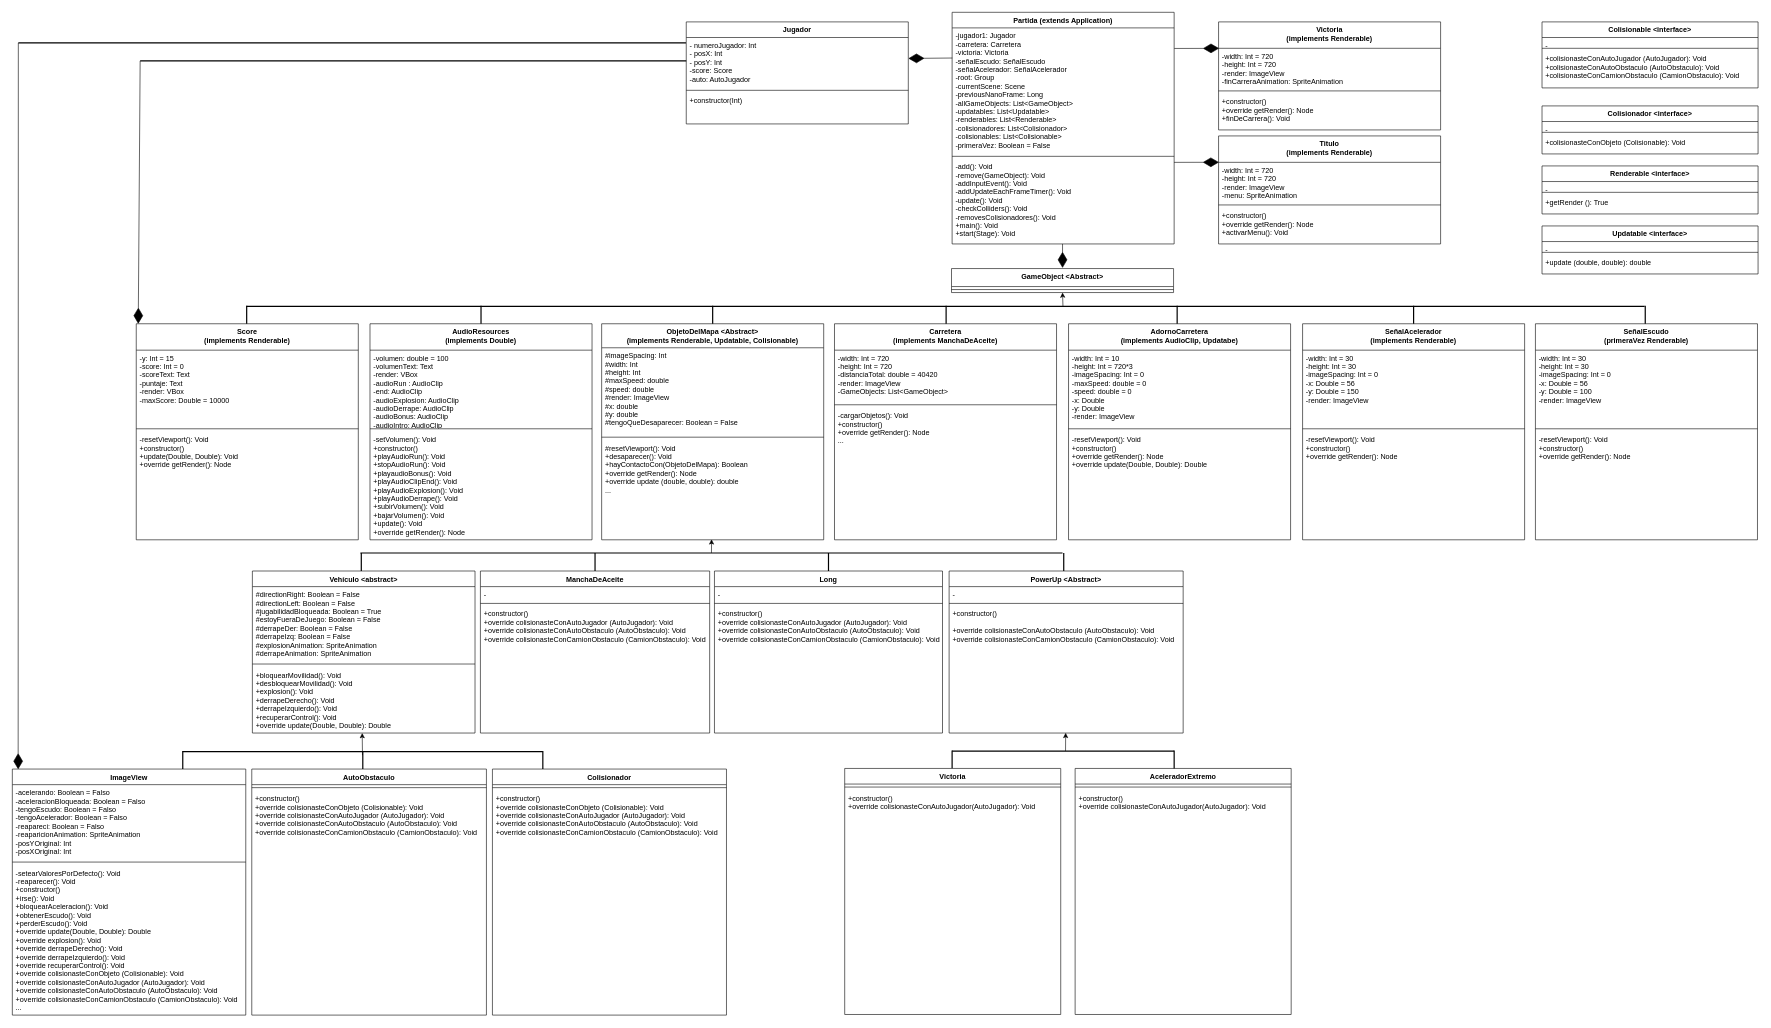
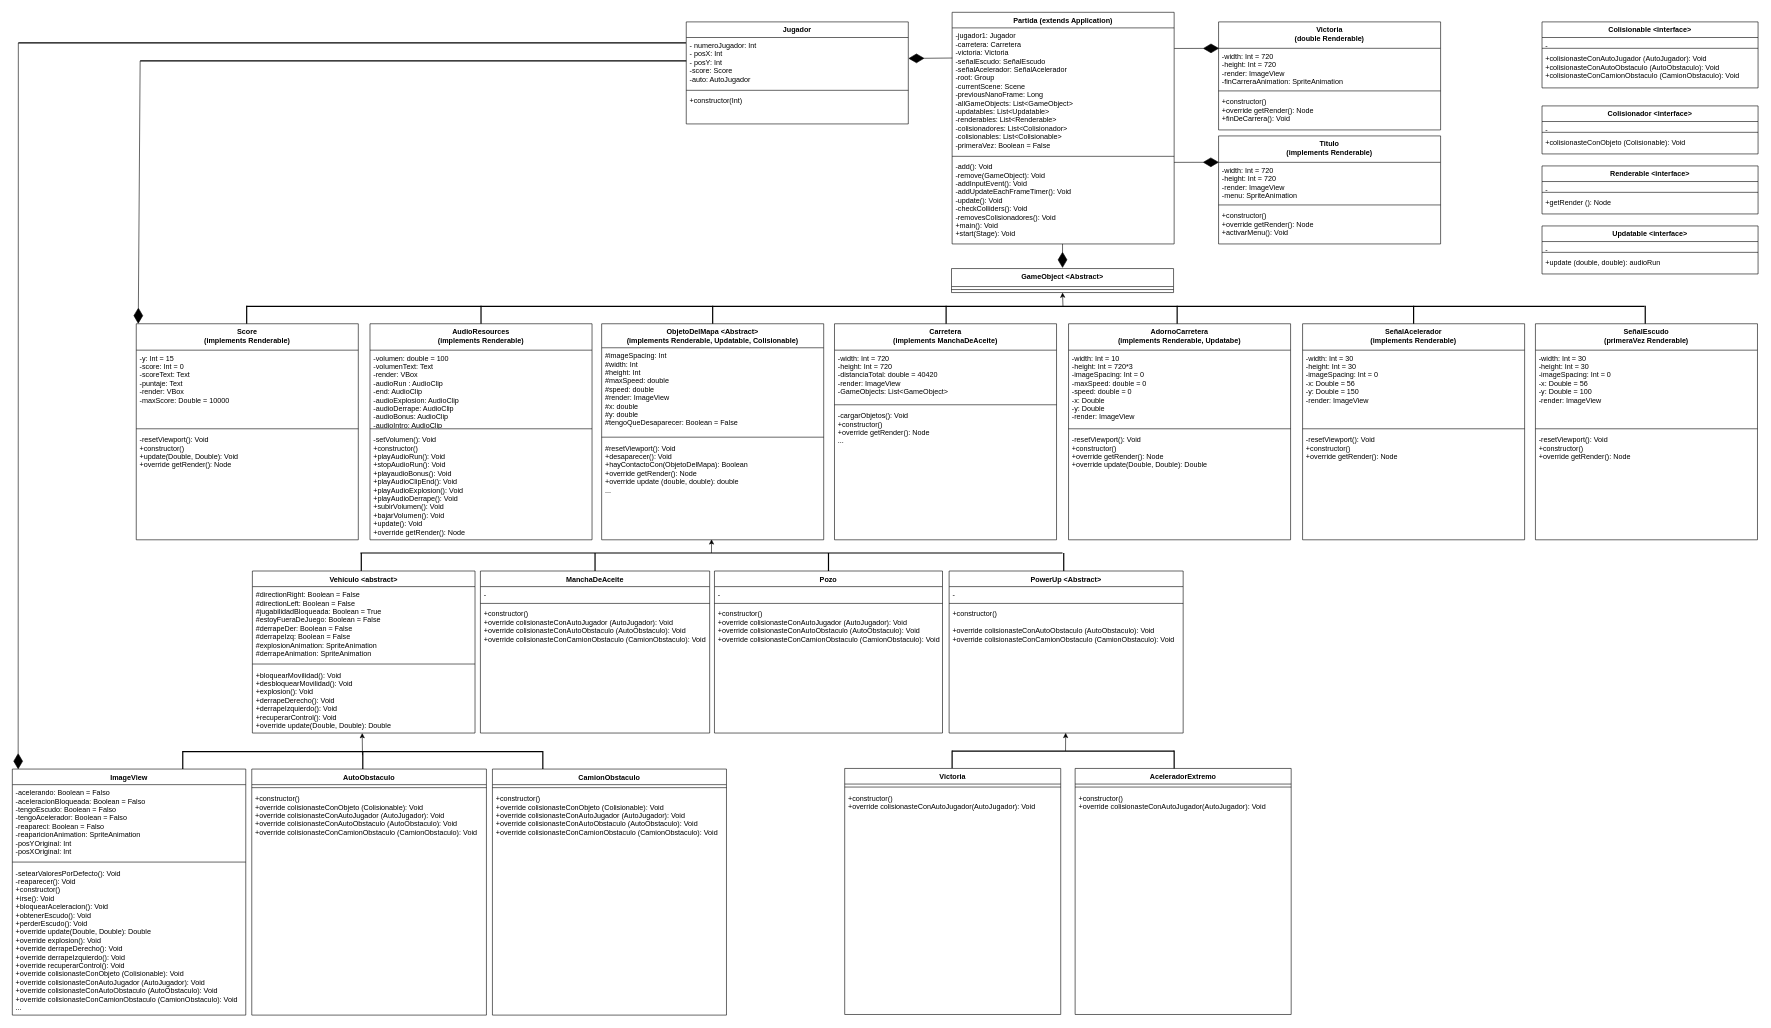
node "Victoria (implements Renderable)": label "Victoria (implements Renderable)" -> "Victoria (double Renderable)"
node "+getRender (): True": label "+getRender (): True" -> "+getRender (): Node"
node "+update (double, double): double": label "+update (double, double): double" -> "+update (double, double): audioRun"
node "AudioResources (implements Double)": label "AudioResources (implements Double)" -> "AudioResources (implements Renderable)"
node "AdornoCarretera (implements AudioClip, Updatabe)": label "AdornoCarretera (implements AudioClip, Updatabe)" -> "AdornoCarretera (implements Renderable, Updatabe)"
node "Long": label "Long" -> "Pozo"
node "Colisionador": label "Colisionador" -> "CamionObstaculo"
